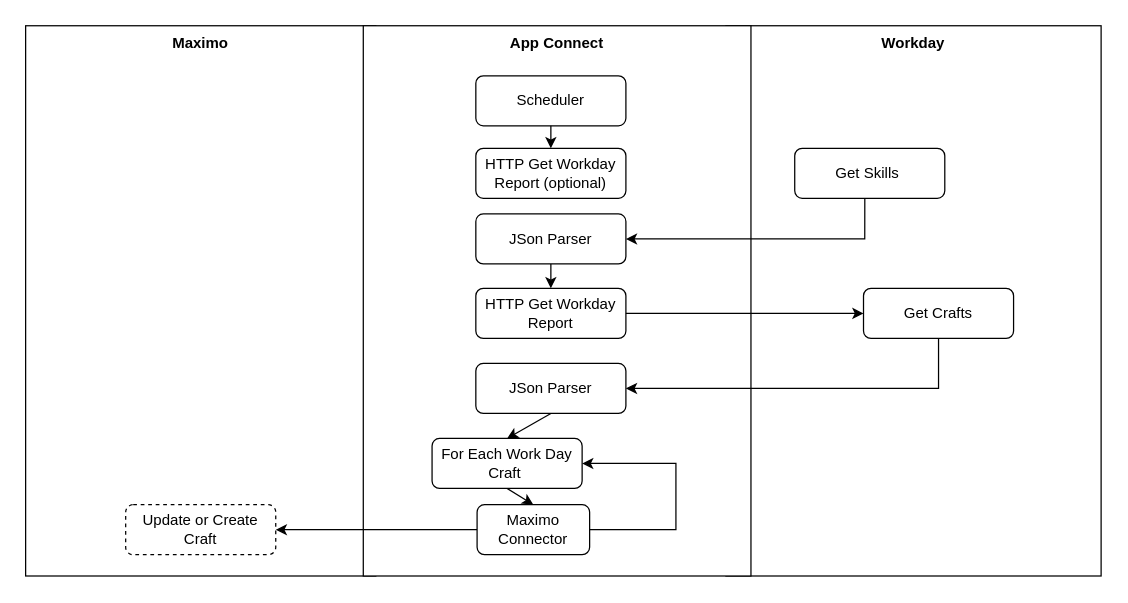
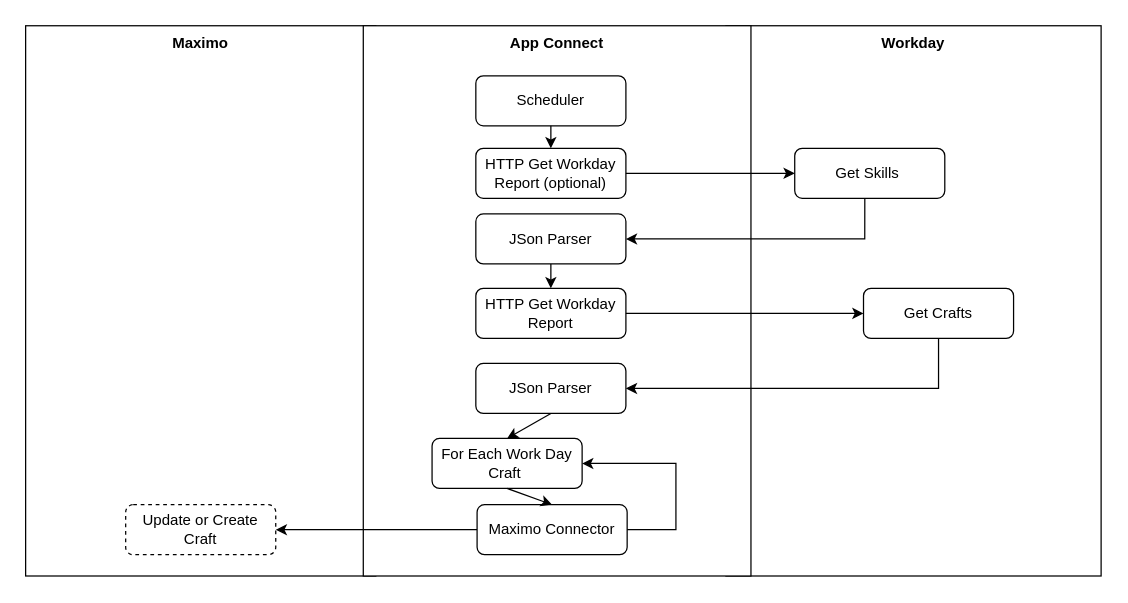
edge "HTTP Get Workday Report (optional)" -> "Get Skills": added
node "Maximo Connector": size 113x50 -> 150x50
